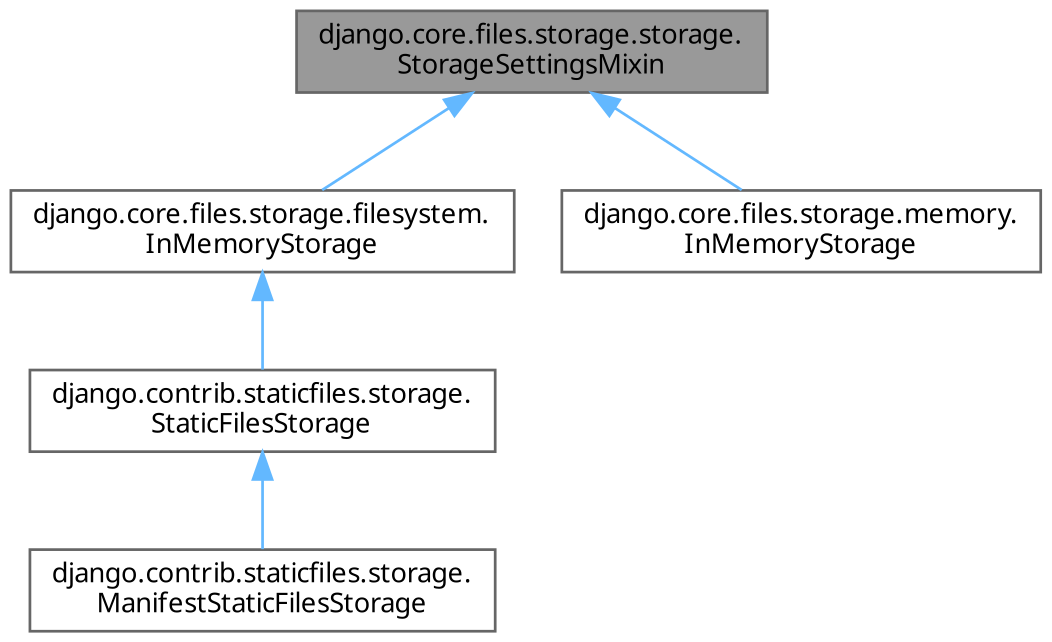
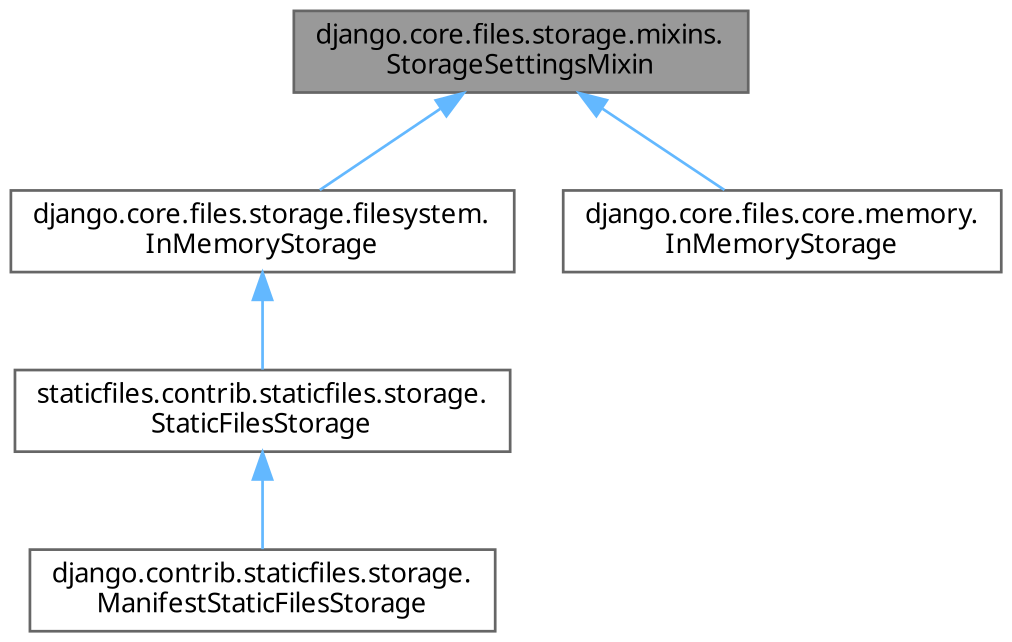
node "django.core.files.storage.storage. StorageSettingsMixin": label "django.core.files.storage.storage. StorageSettingsMixin" -> "django.core.files.storage.mixins. StorageSettingsMixin"
node "django.core.files.storage.memory. InMemoryStorage": label "django.core.files.storage.memory. InMemoryStorage" -> "django.core.files.core.memory. InMemoryStorage"
node "django.contrib.staticfiles.storage. StaticFilesStorage": label "django.contrib.staticfiles.storage. StaticFilesStorage" -> "staticfiles.contrib.staticfiles.storage. StaticFilesStorage"
